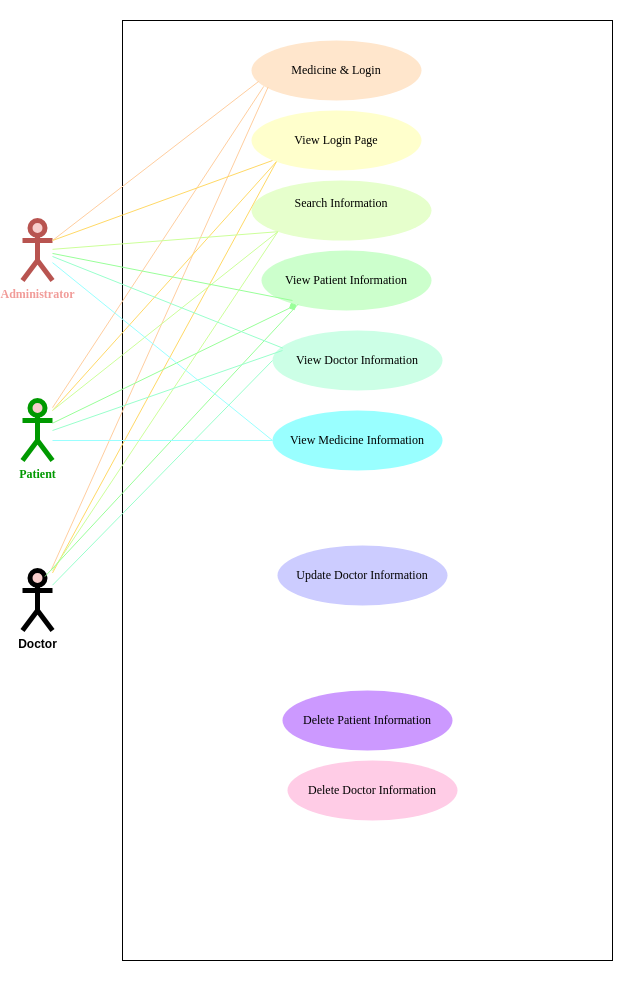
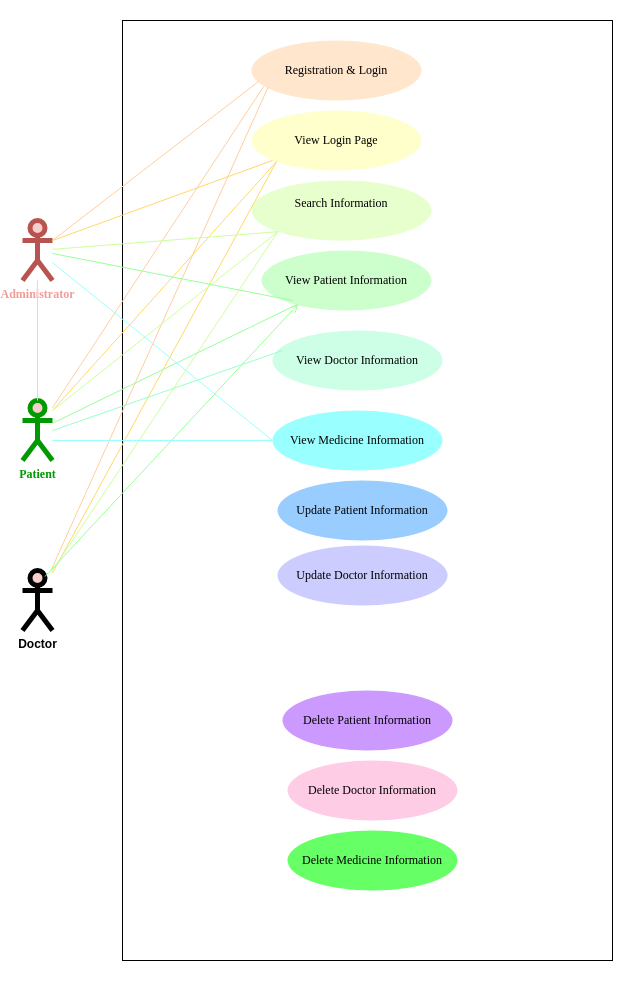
node "Medicine & Login": label "Medicine & Login" -> "Registration & Login"
edge "Administrator" -- "View Doctor Information": now "Administrator" -- "Patient"
edge "View Patient Information" -- "Doctor": arrowhead none -> open
edge "Patient" -> "View Patient Information": arrowhead diamond -> none
node "Update Patient Information": added
edge "View Doctor Information" -- "Doctor": removed
node "Delete Medicine Information": added
